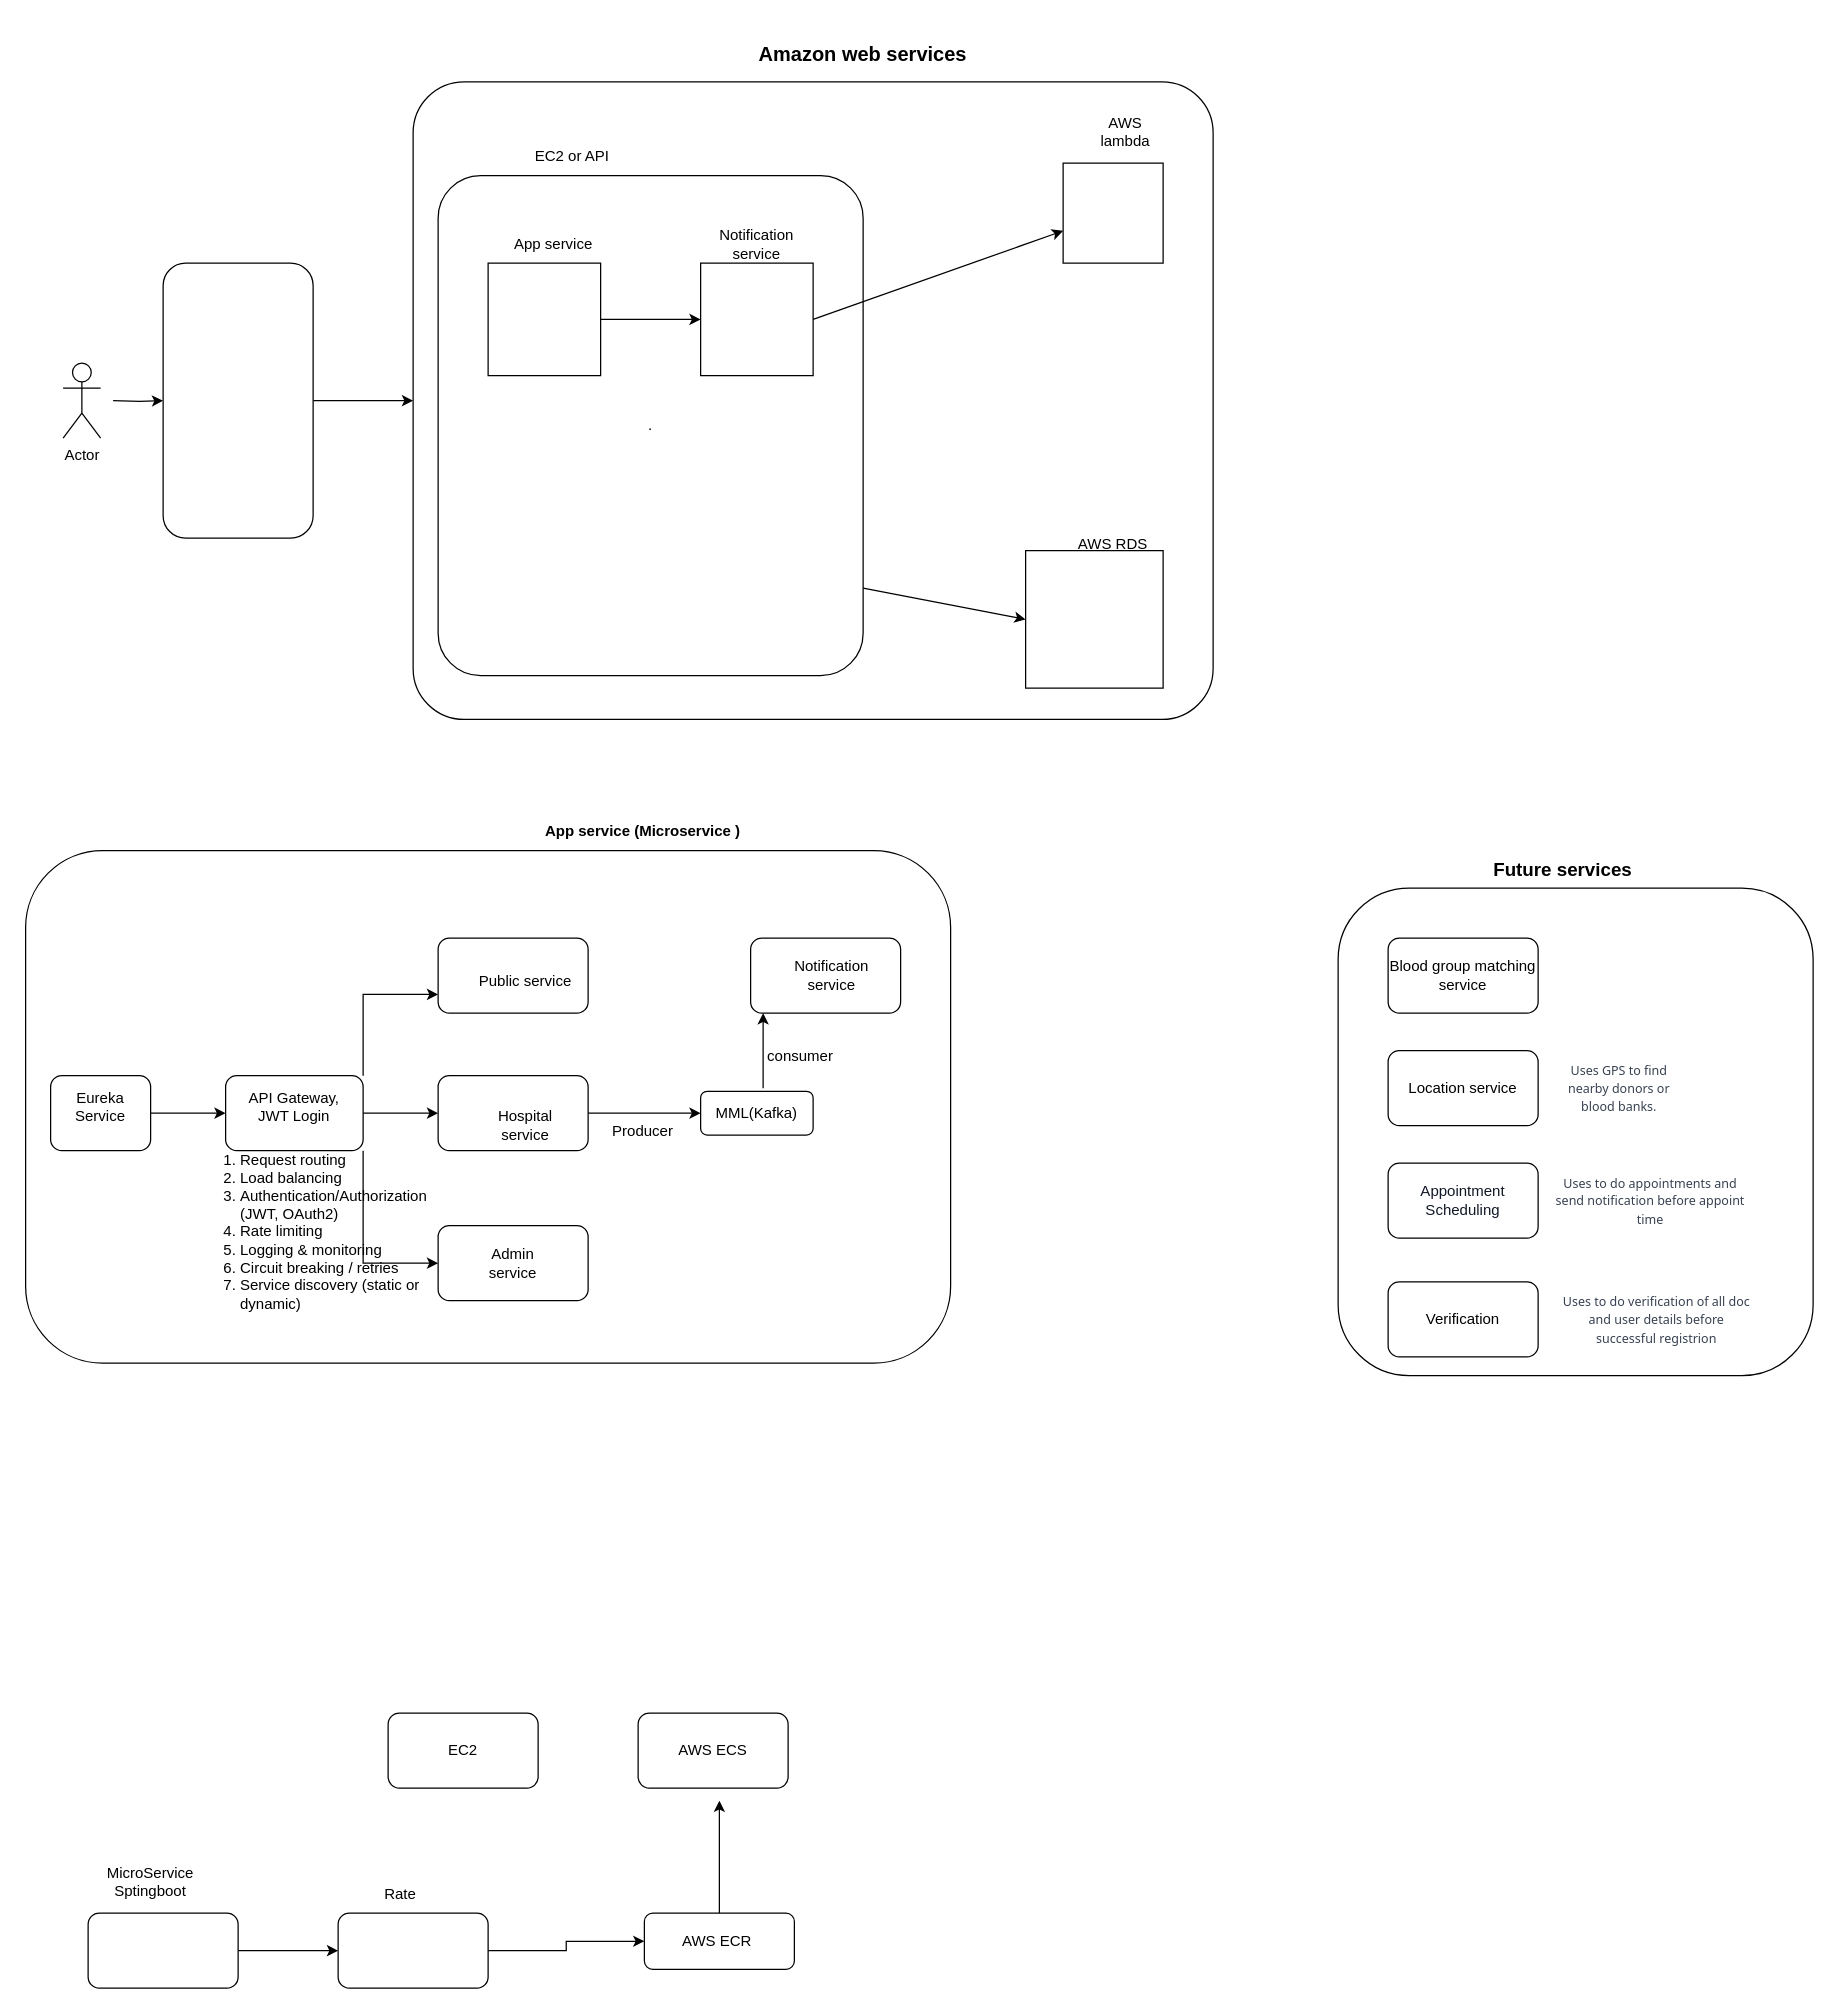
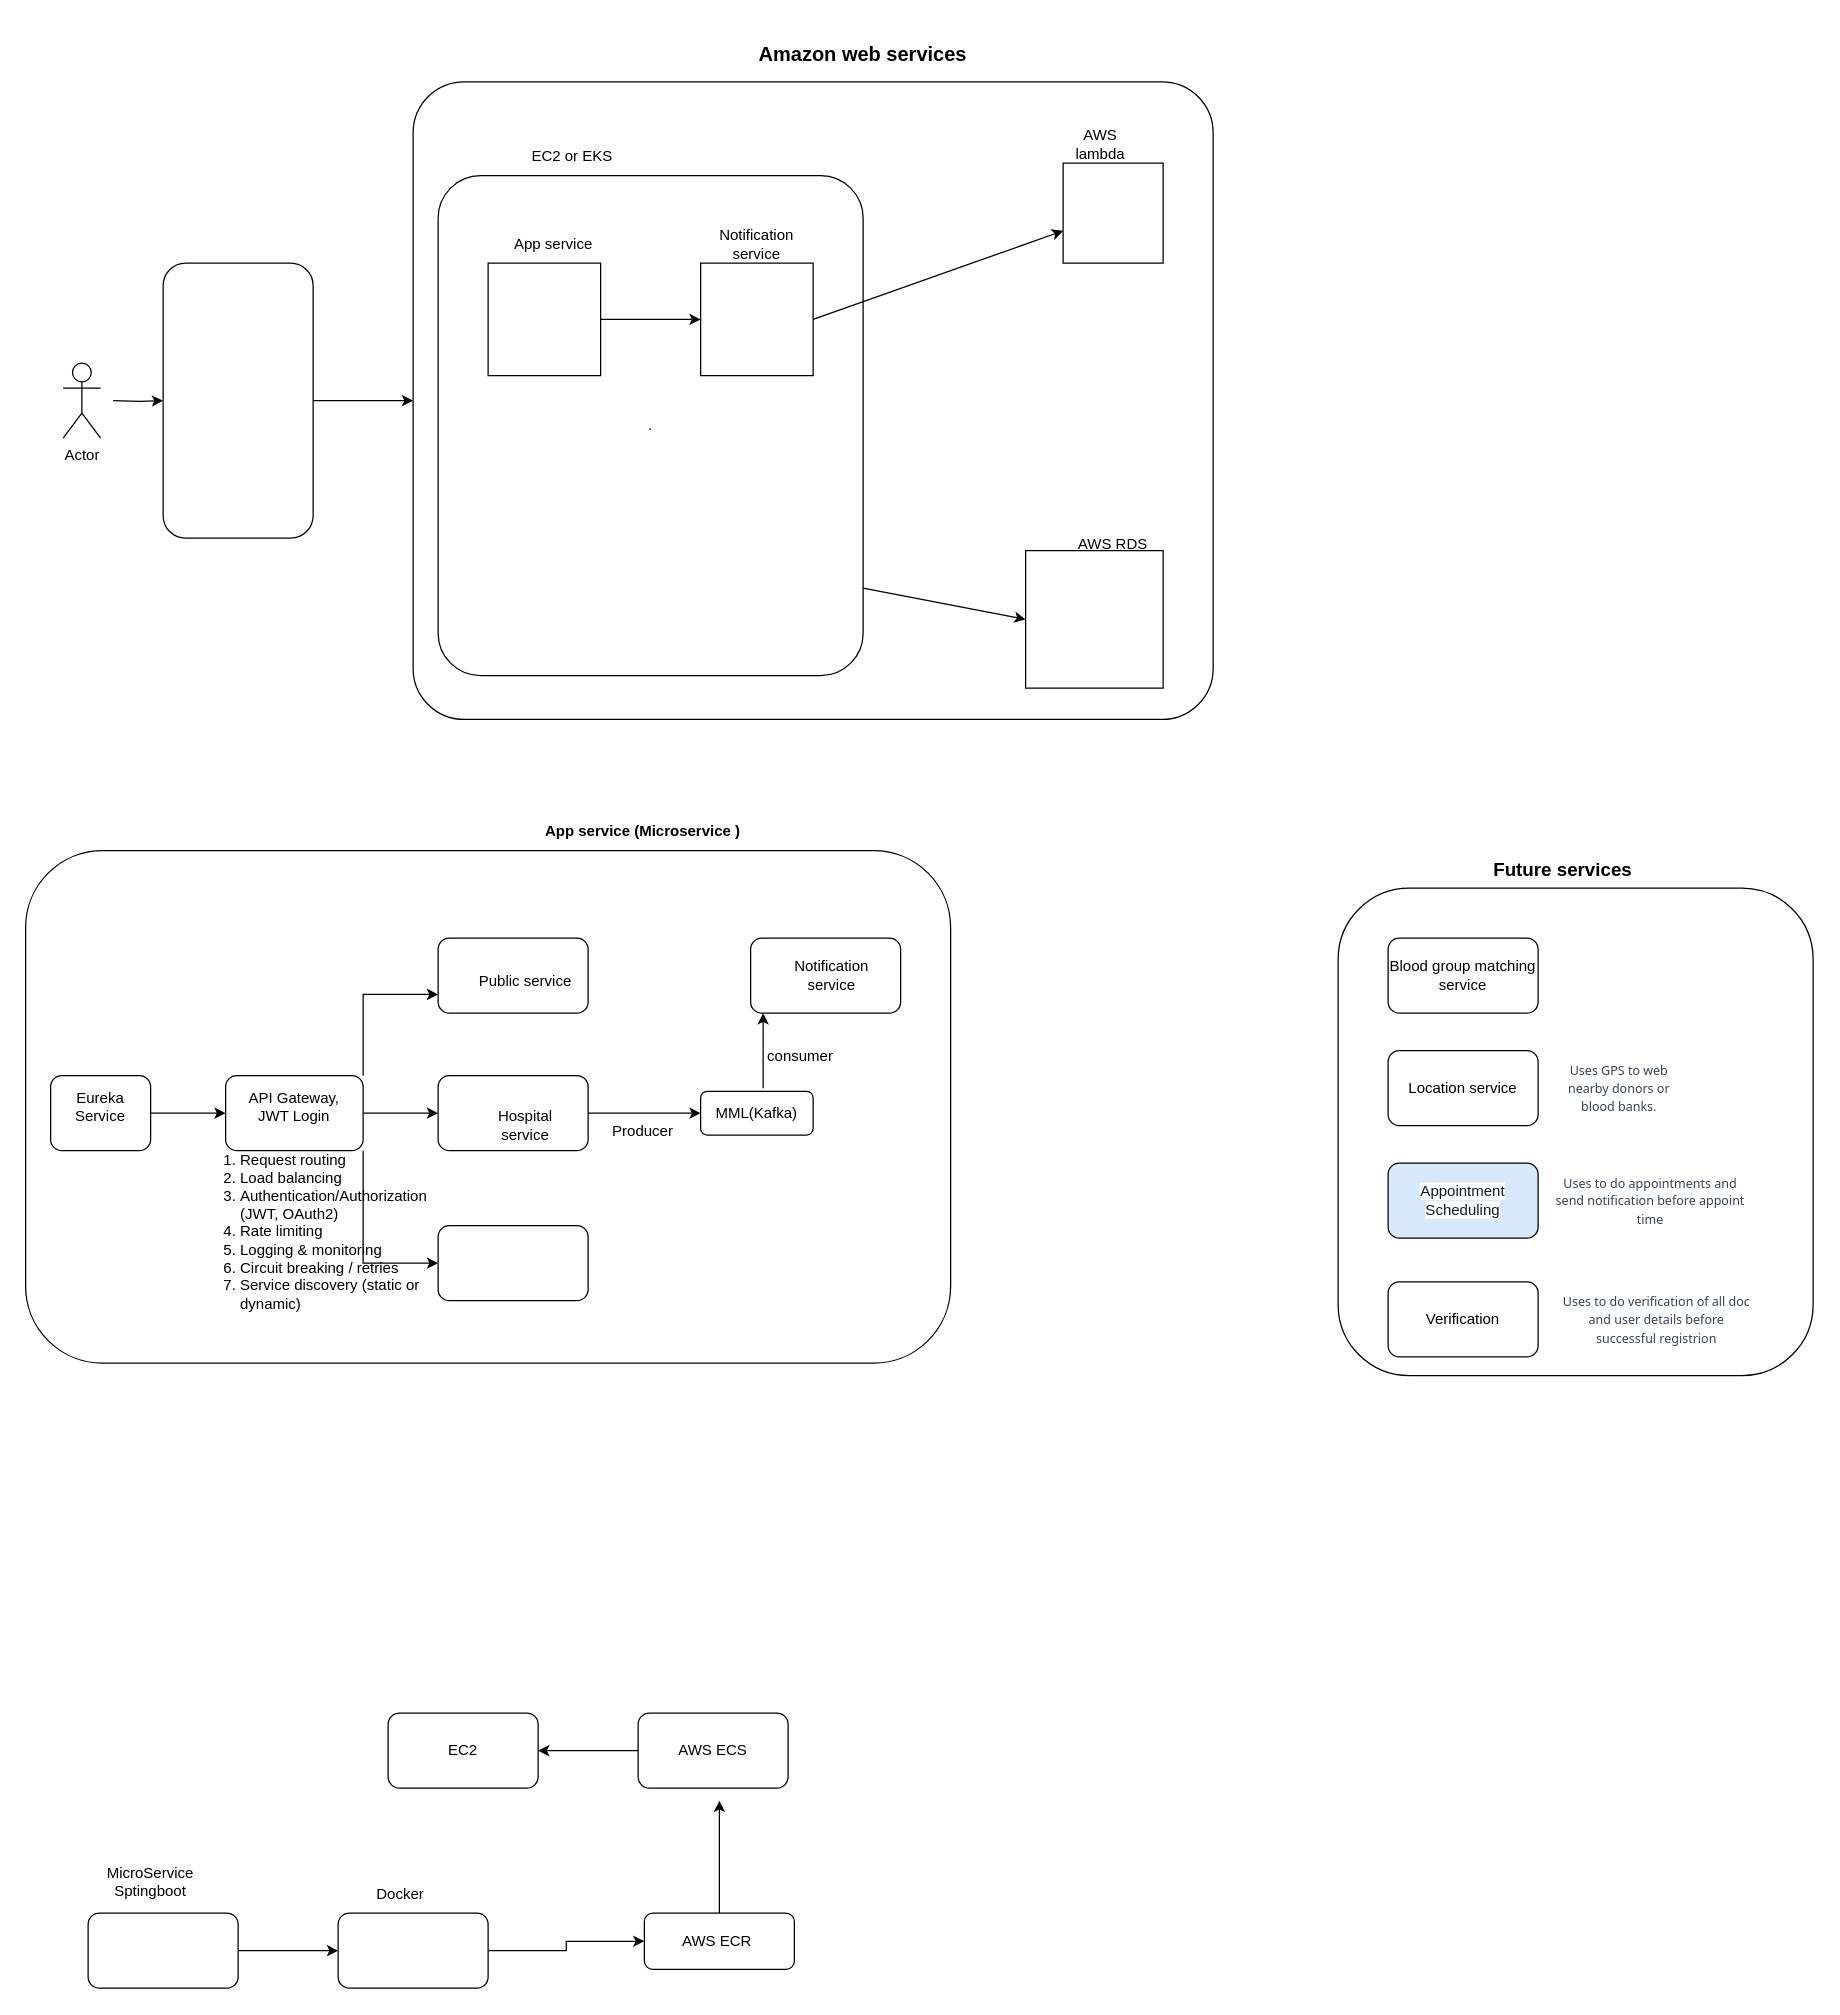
node "AWS lambda": moved (1126, 132) -> (1101, 144)
node "EC2 or API": label "EC2 or API" -> "EC2 or EKS"
node "Uses GPS to find nearby donors or blood banks.": label "Uses GPS to find nearby donors or blood banks." -> "Uses GPS to web nearby donors or blood banks."
node "Appointment Scheduling": fillcolor #ffffff -> #dae8fc
node "Admin service": removed
edge "AWS ECS" -> "EC2": added
node "Rate": label "Rate" -> "Docker"
